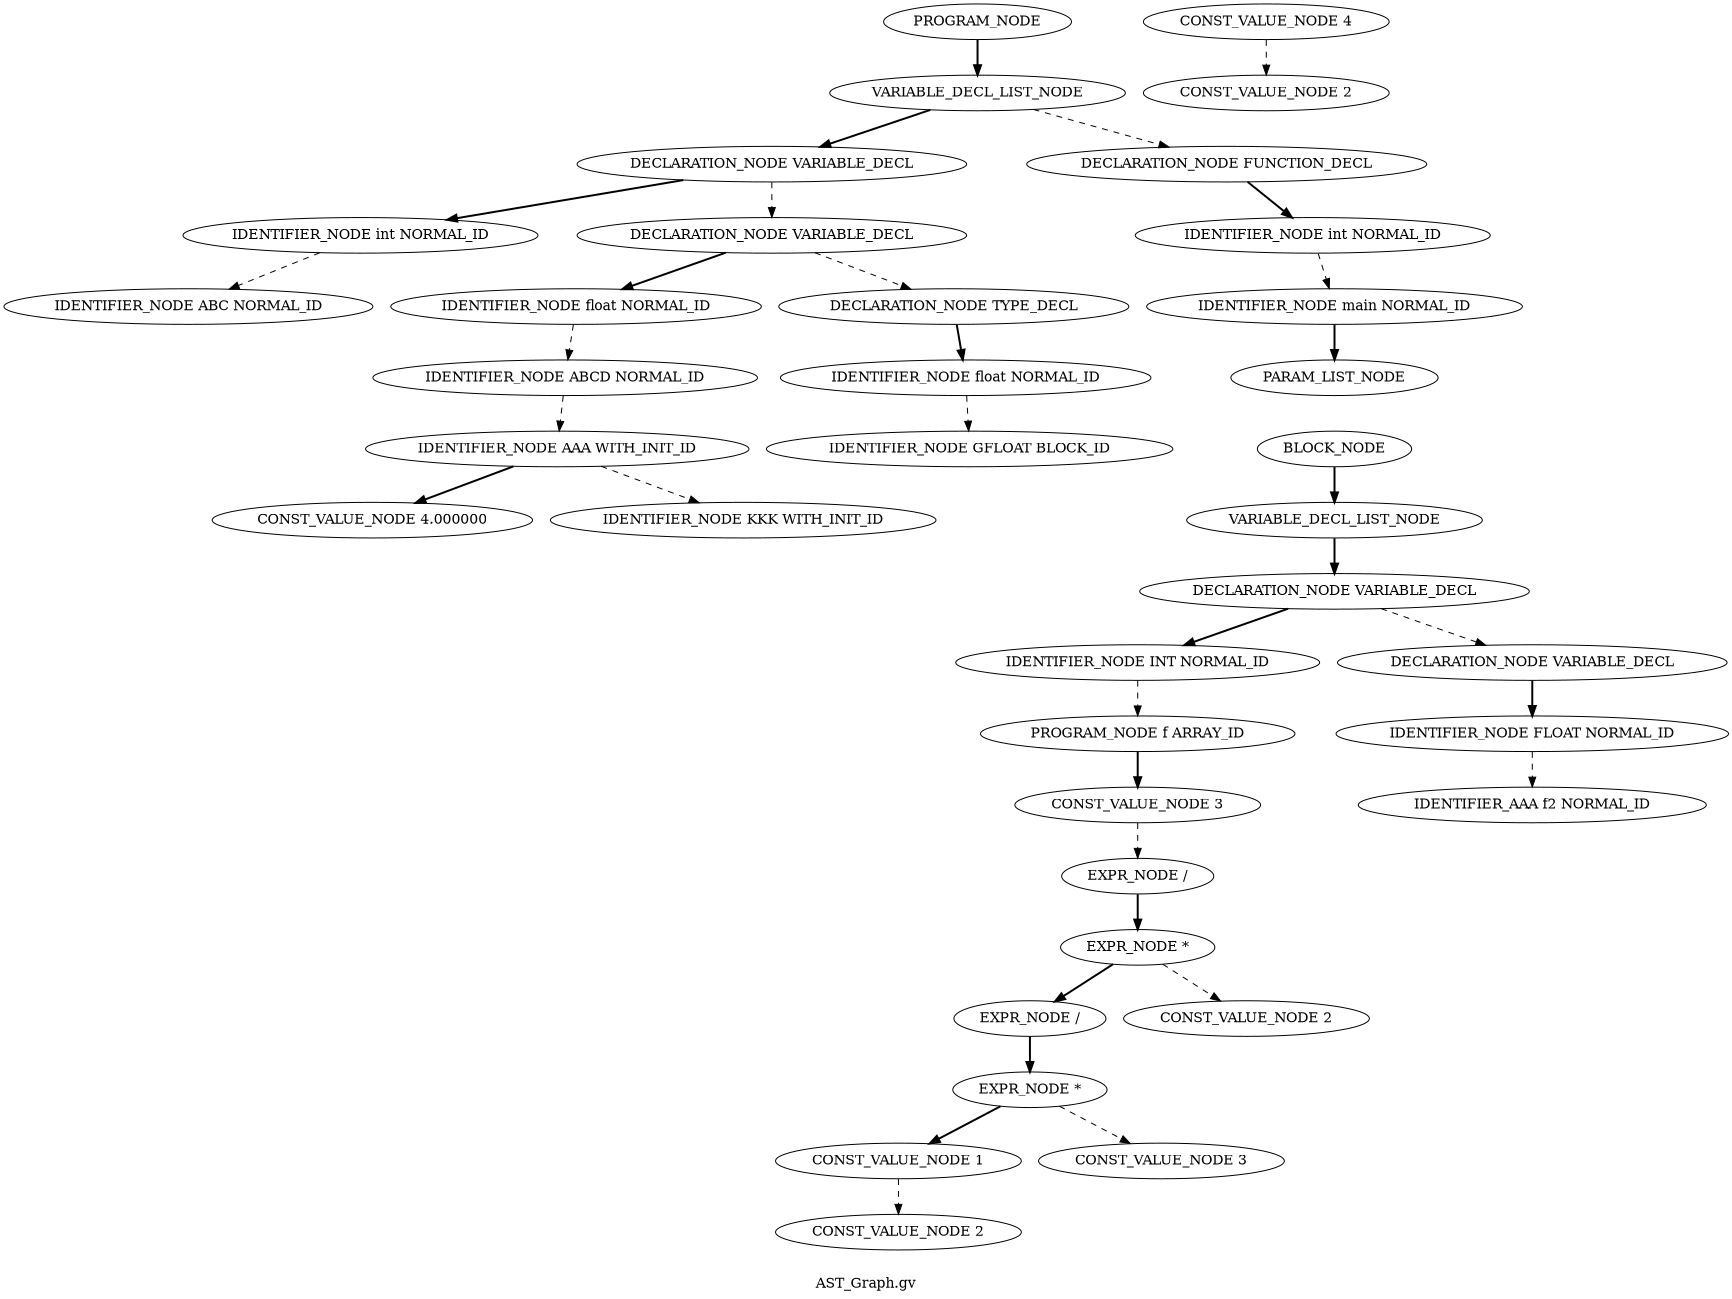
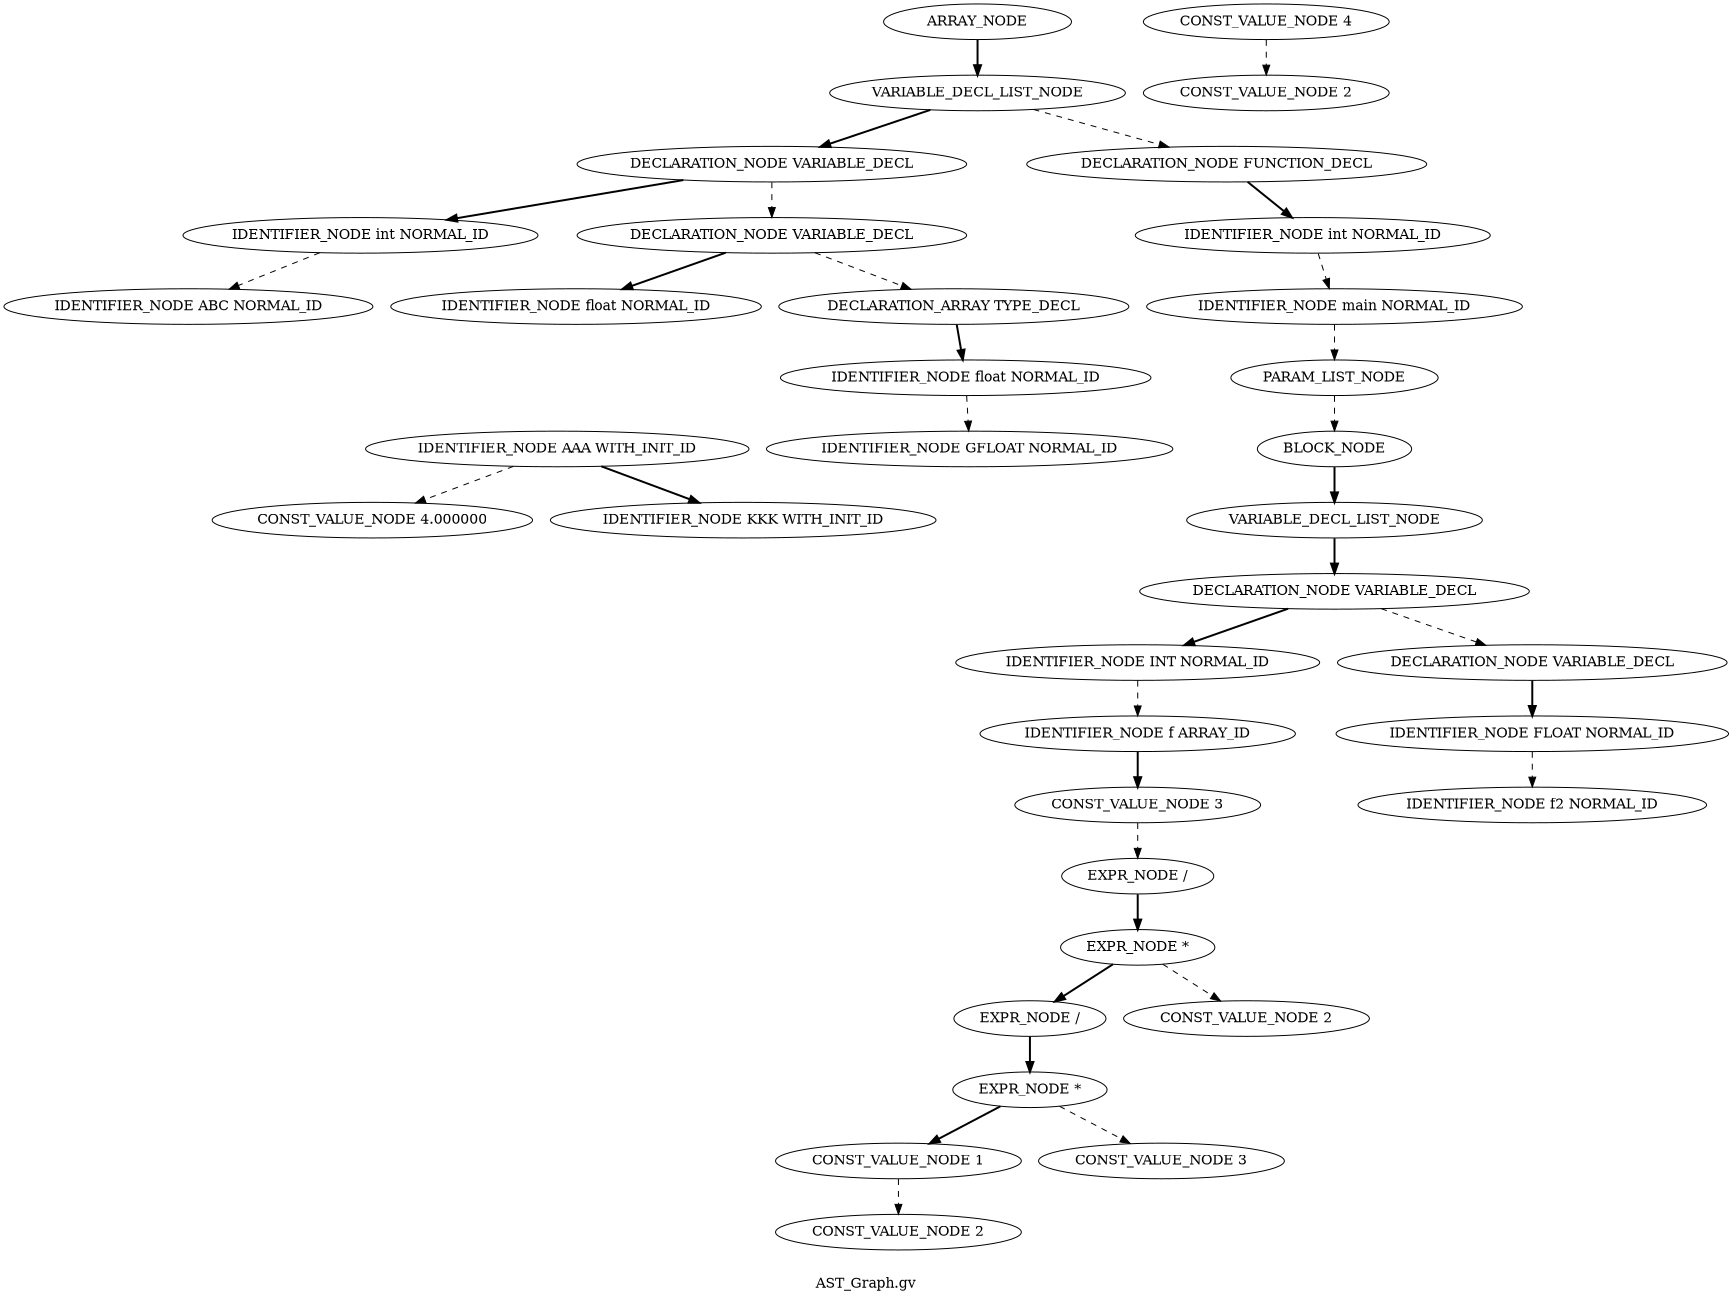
node "PROGRAM_NODE": label "PROGRAM_NODE" -> "ARRAY_NODE"
node "DECLARATION_NODE TYPE_DECL": label "DECLARATION_NODE TYPE_DECL" -> "DECLARATION_ARRAY TYPE_DECL"
edge "IDENTIFIER_NODE main NORMAL_ID" -> "PARAM_LIST_NODE": style bold -> dashed
node "IDENTIFIER_NODE ABCD NORMAL_ID": removed
edge "PARAM_LIST_NODE" -> "BLOCK_NODE": added
node "IDENTIFIER_NODE GFLOAT BLOCK_ID": label "IDENTIFIER_NODE GFLOAT BLOCK_ID" -> "IDENTIFIER_NODE GFLOAT NORMAL_ID"
edge "IDENTIFIER_NODE AAA WITH_INIT_ID" -> "CONST_VALUE_NODE 4.000000": style bold -> dashed
edge "IDENTIFIER_NODE AAA WITH_INIT_ID" -> "IDENTIFIER_NODE KKK WITH_INIT_ID": style dashed -> bold
node "PROGRAM_NODE f ARRAY_ID": label "PROGRAM_NODE f ARRAY_ID" -> "IDENTIFIER_NODE f ARRAY_ID"
node "IDENTIFIER_AAA f2 NORMAL_ID": label "IDENTIFIER_AAA f2 NORMAL_ID" -> "IDENTIFIER_NODE f2 NORMAL_ID"
